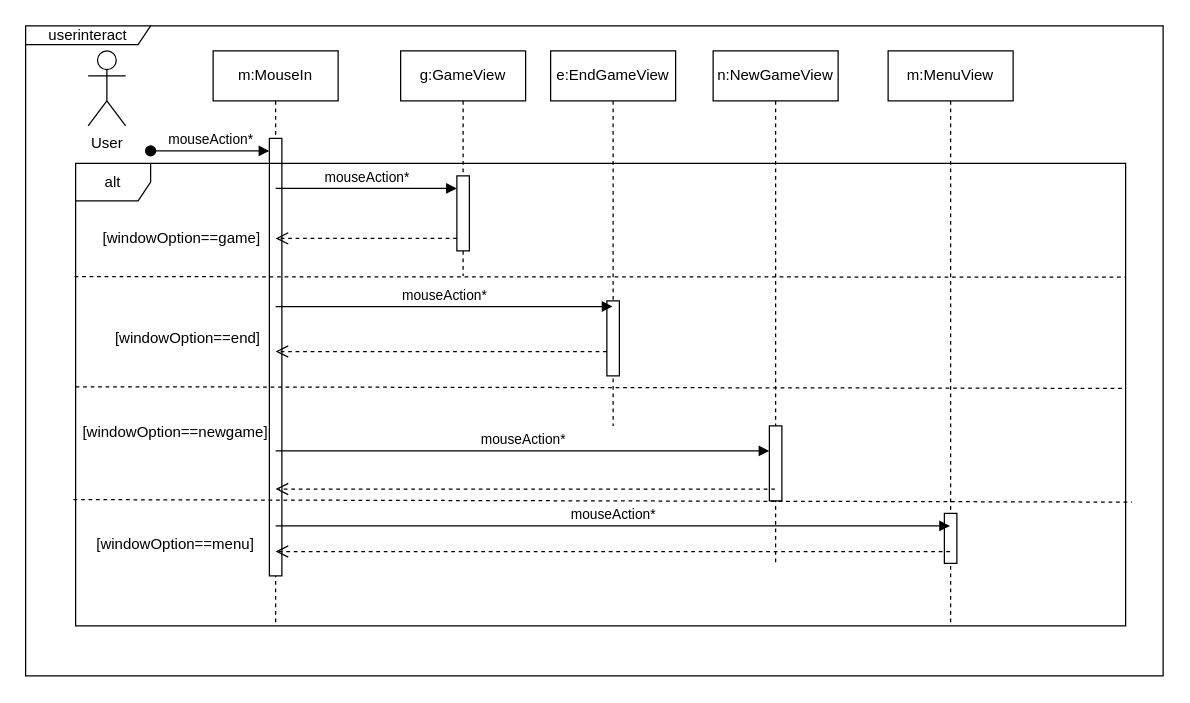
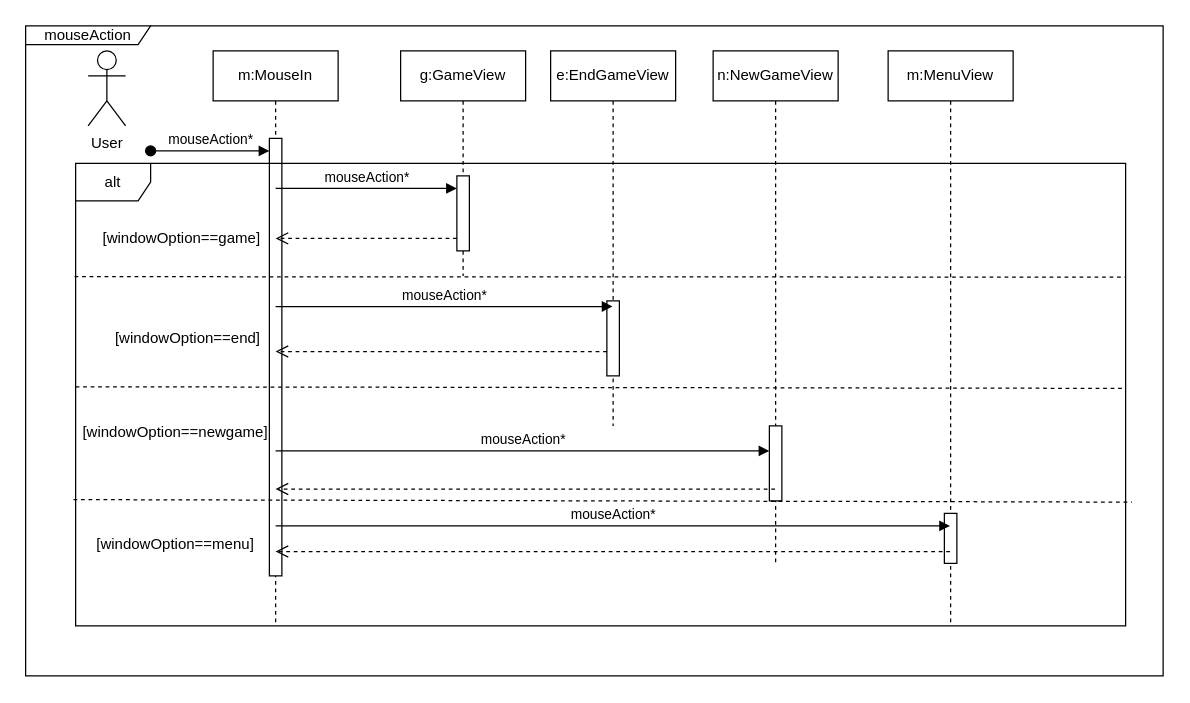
node "userinteract": label "userinteract" -> "mouseAction"
